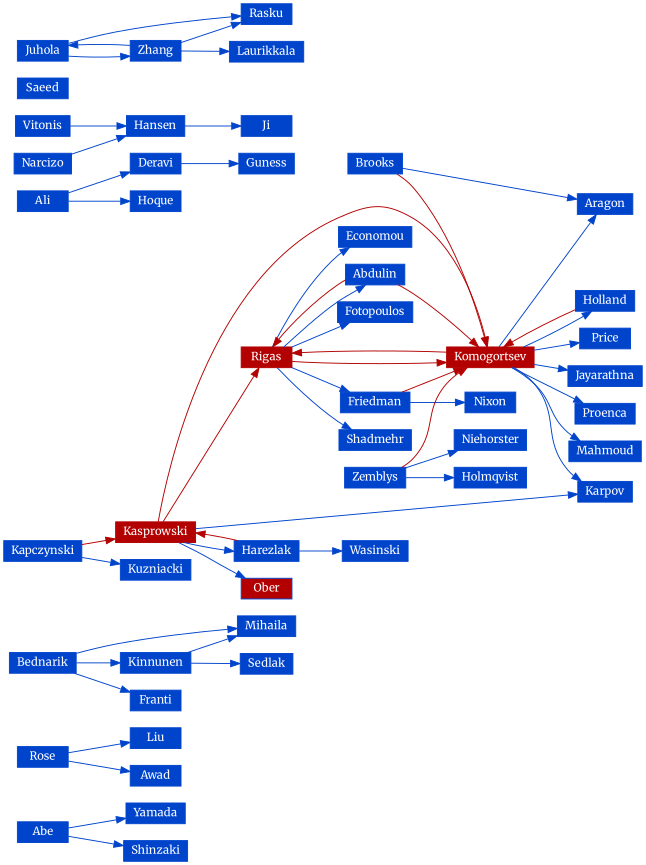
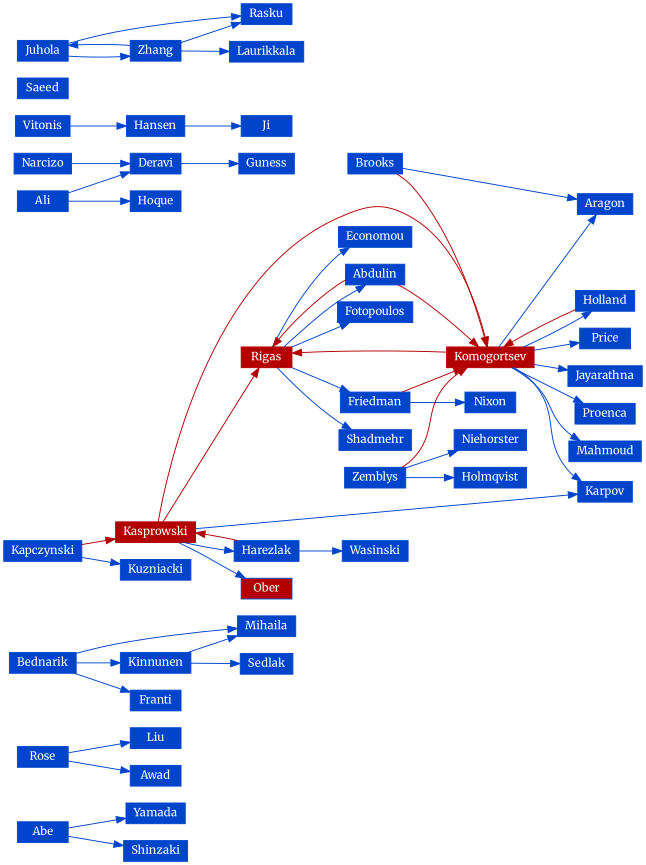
edge "Narcizo" -> "Hansen": now "Narcizo" -> "Deravi"
edge "Rigas" -> "Komogortsev": removed
